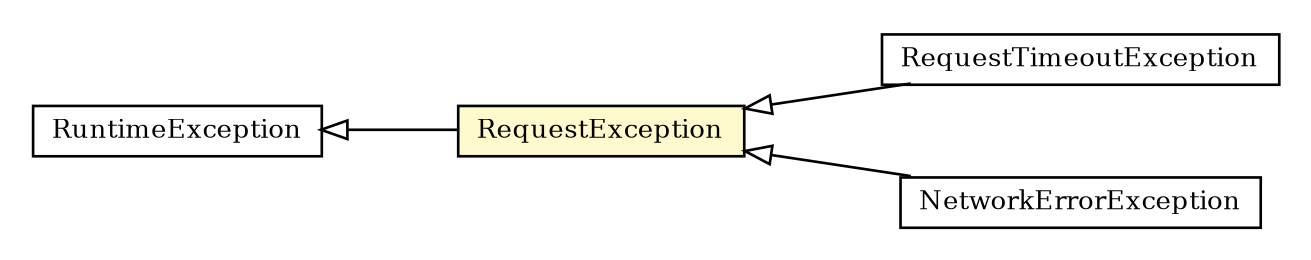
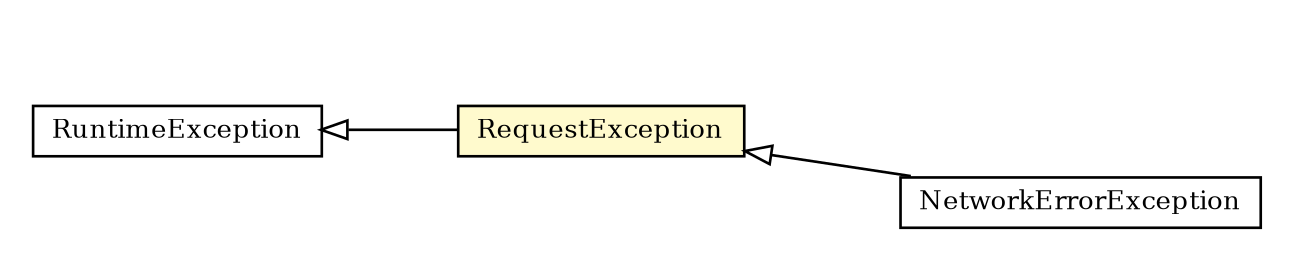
node "RequestTimeoutException": removed
